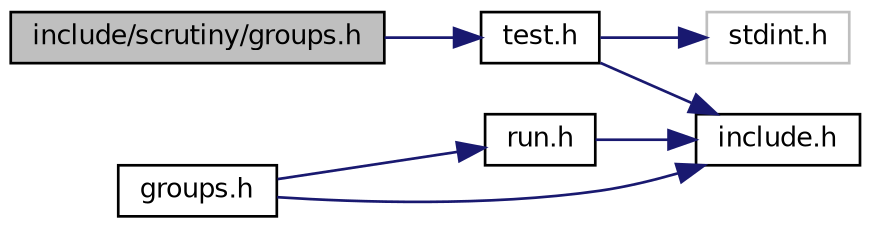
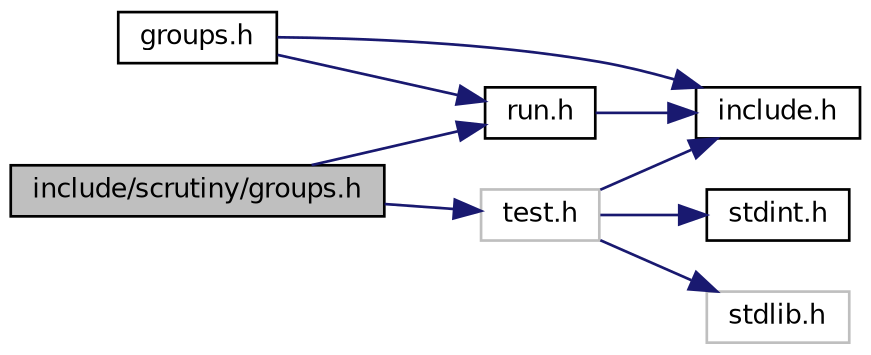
node "test.h": color black -> grey75
node "stdint.h": color grey75 -> black
edge "include/scrutiny/groups.h" -> "run.h": added
node "stdlib.h": added
